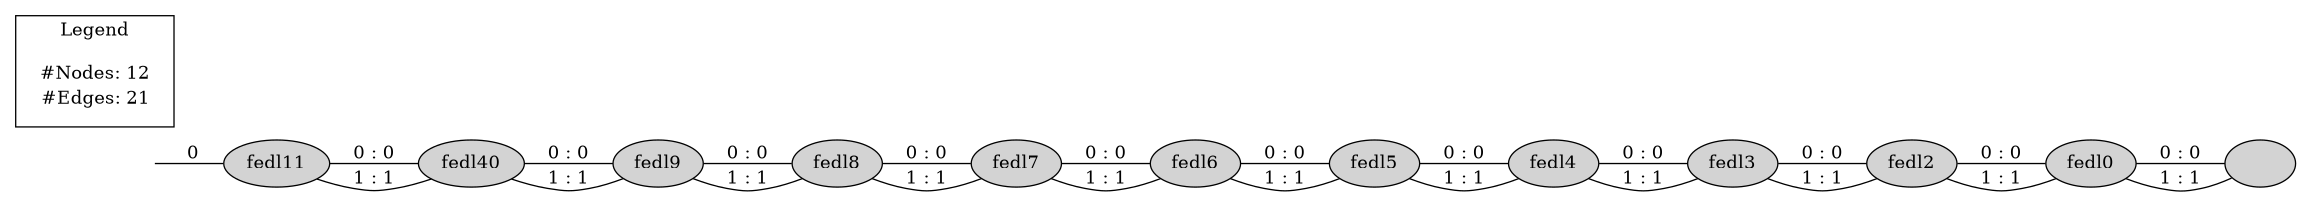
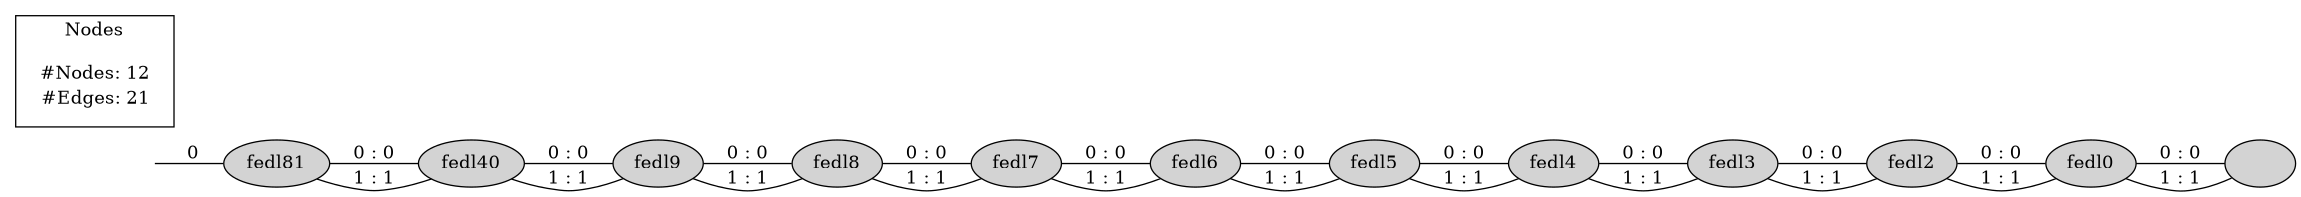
cluster "Legend": label "Legend" -> "Nodes"
node "fedl11": label "fedl11" -> "fedl81"
